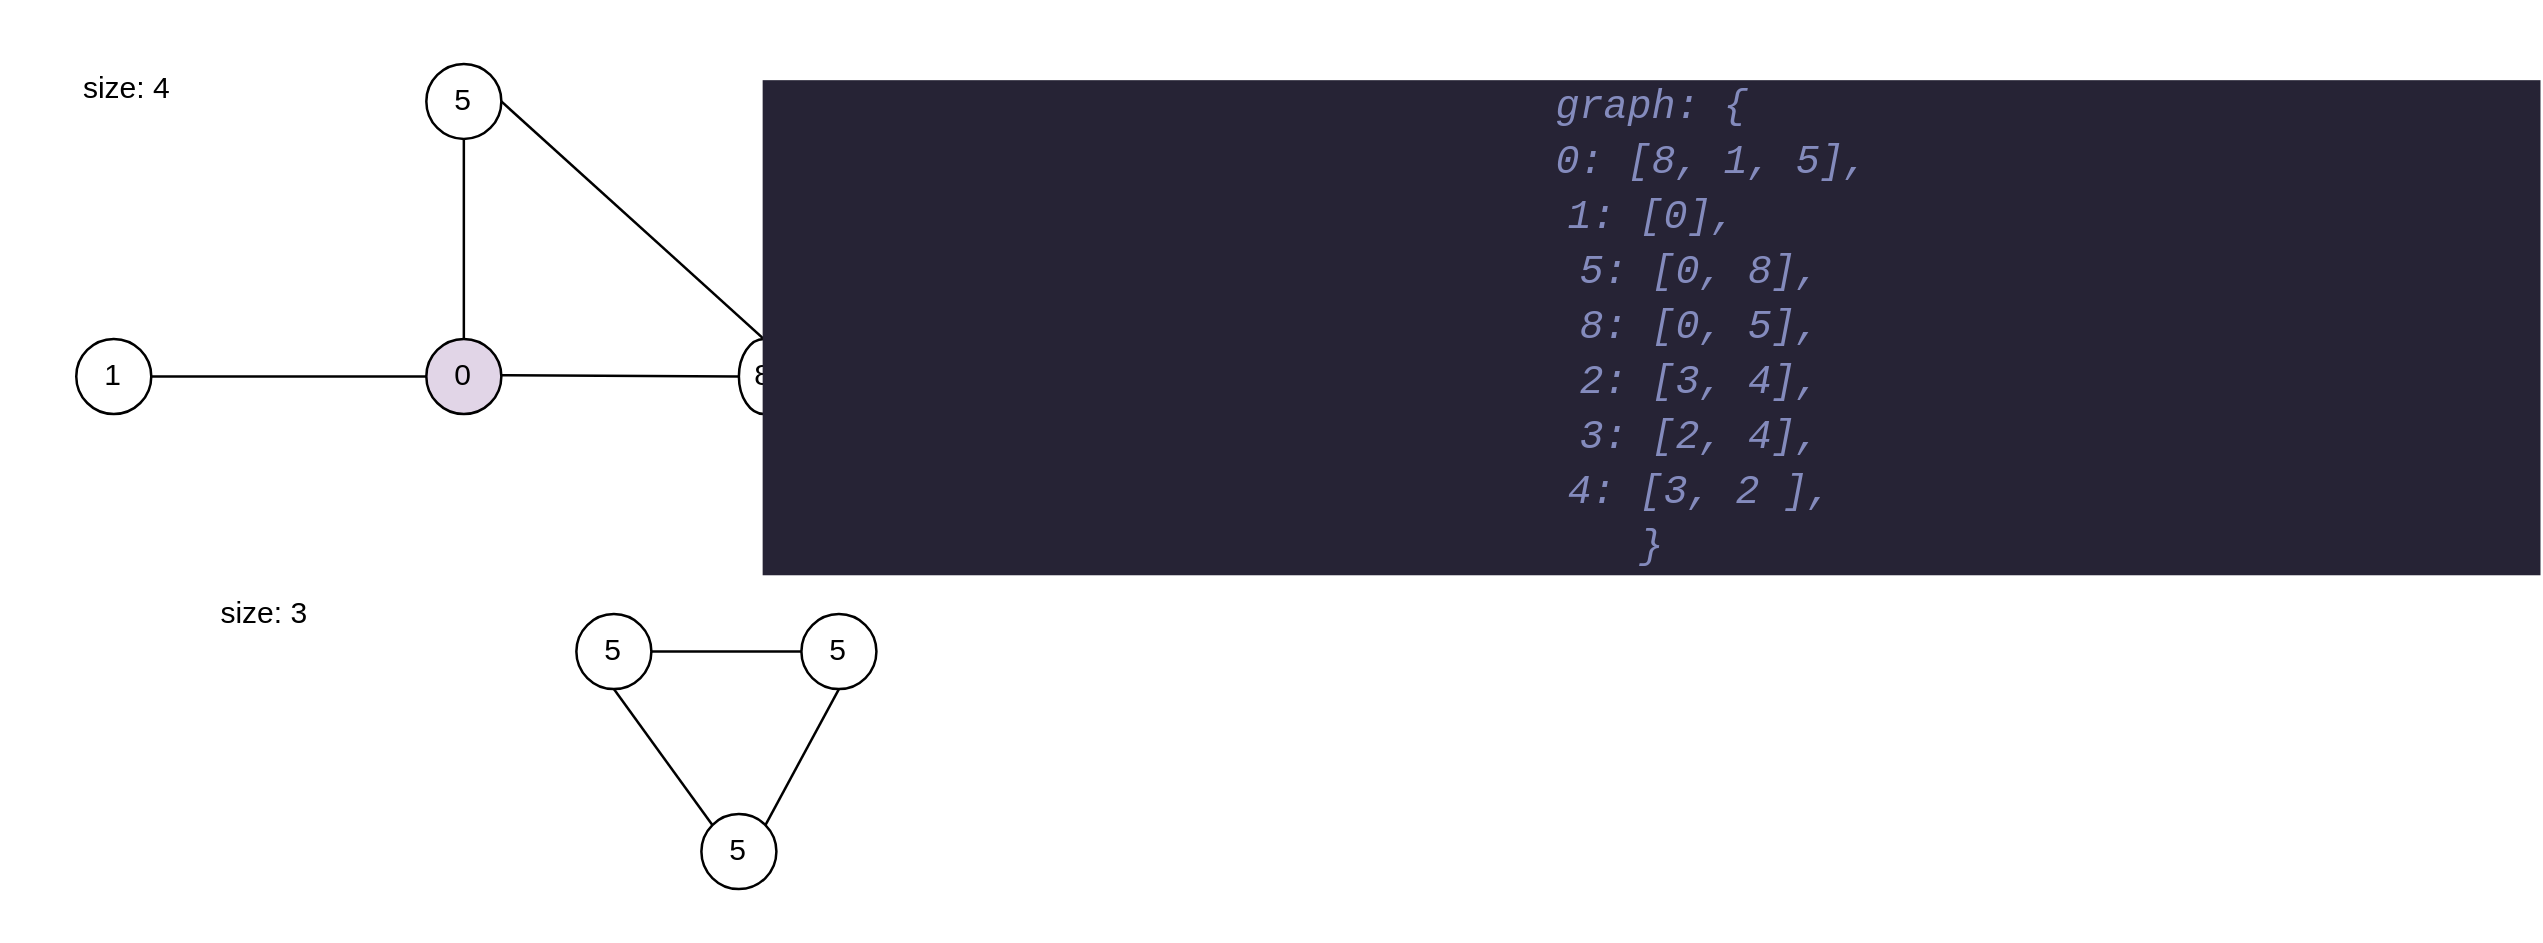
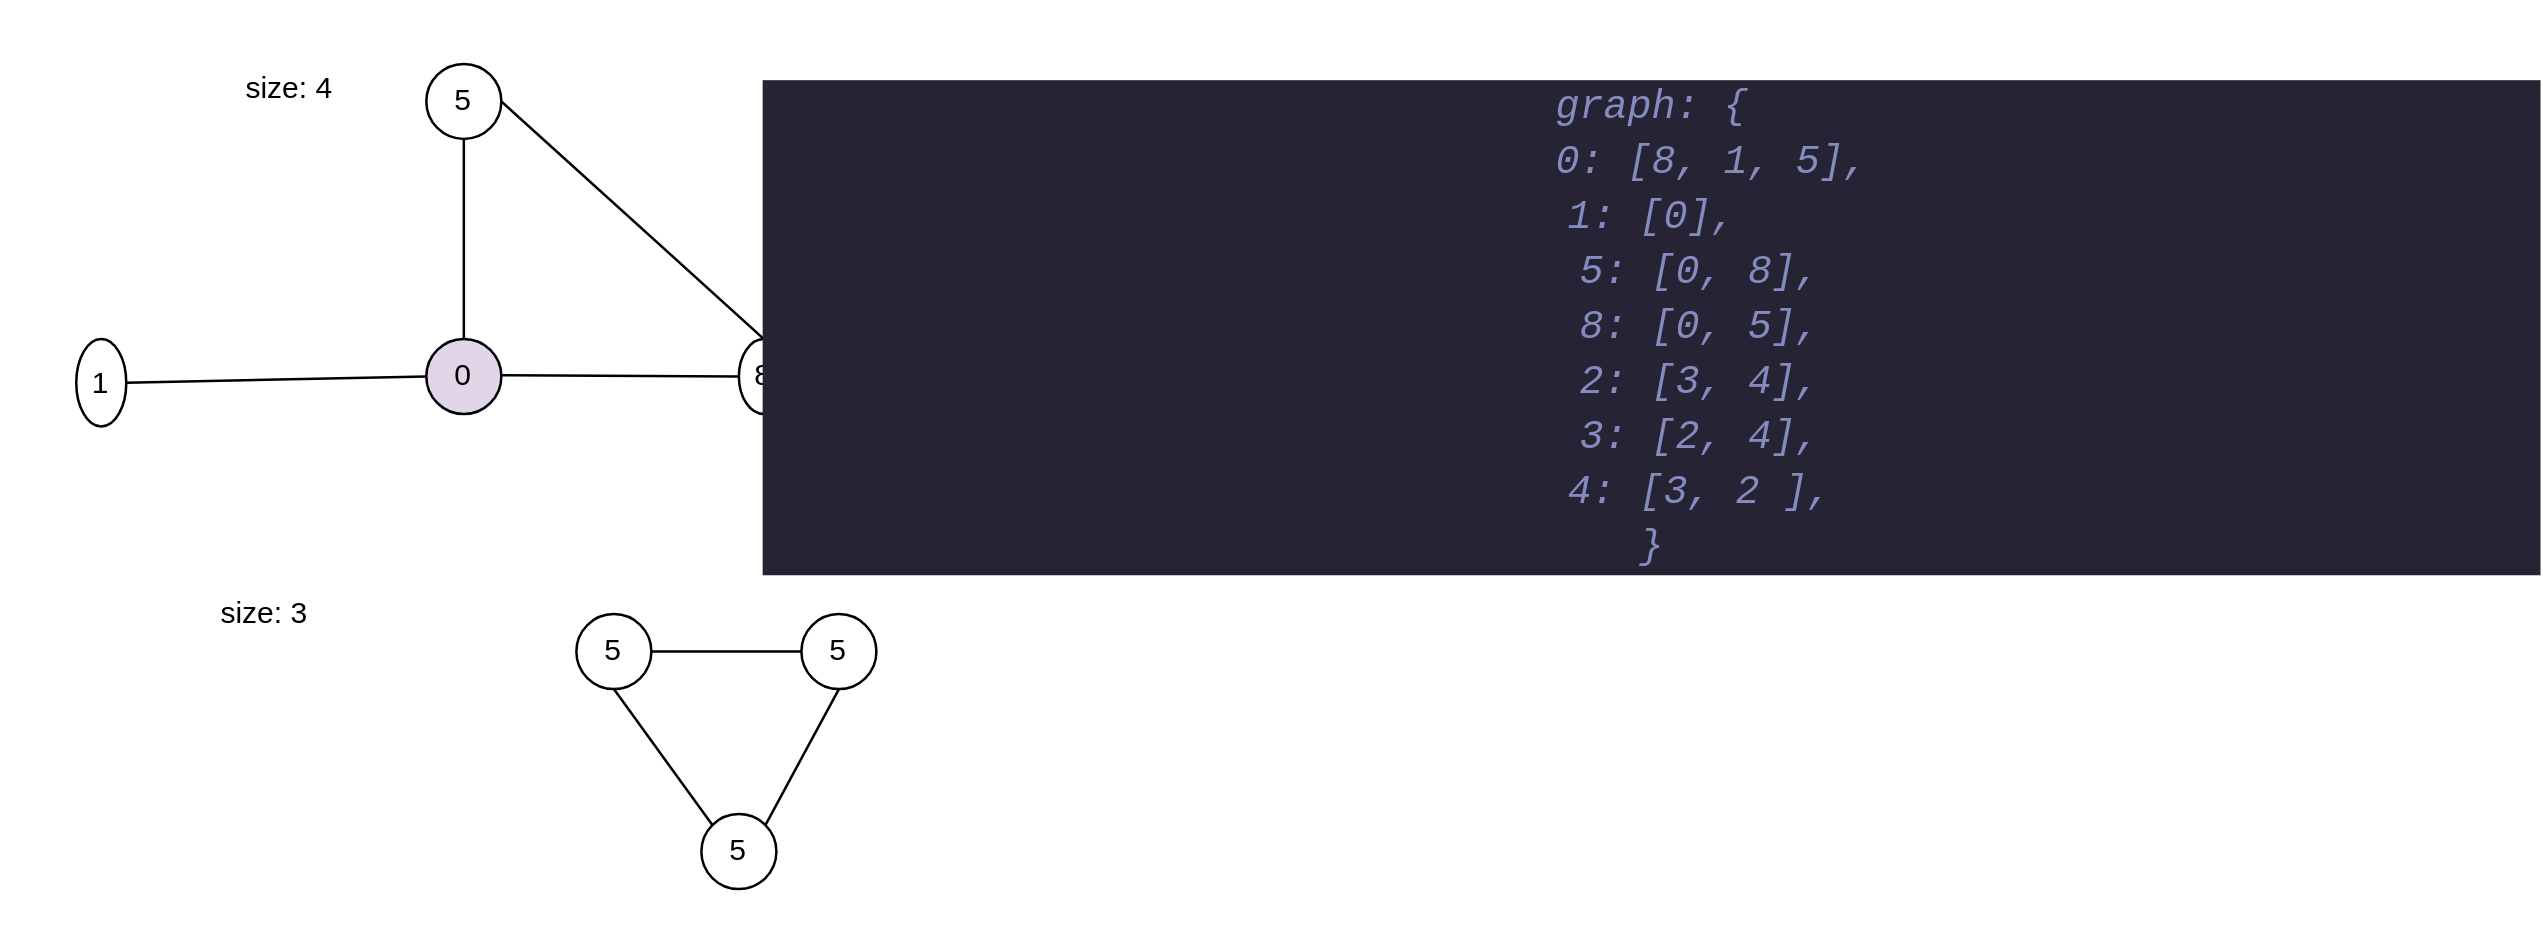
node "size: 4": moved (126, 89) -> (289, 89)
node "1": size 75x75 -> 50x88
